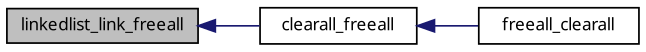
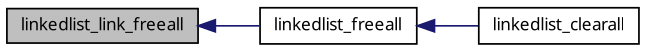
node "clearall_freeall": label "clearall_freeall" -> "linkedlist_freeall"
node "freeall_clearall": label "freeall_clearall" -> "linkedlist_clearall"
